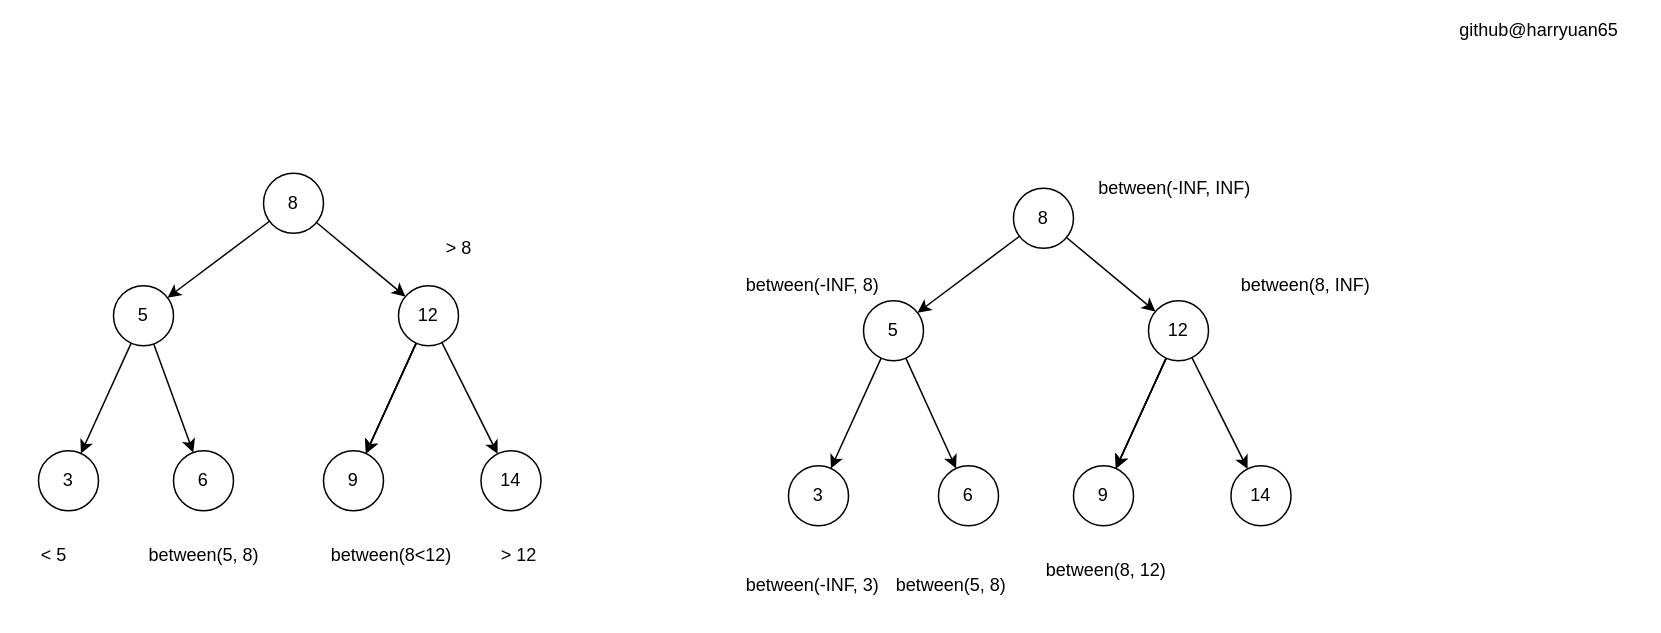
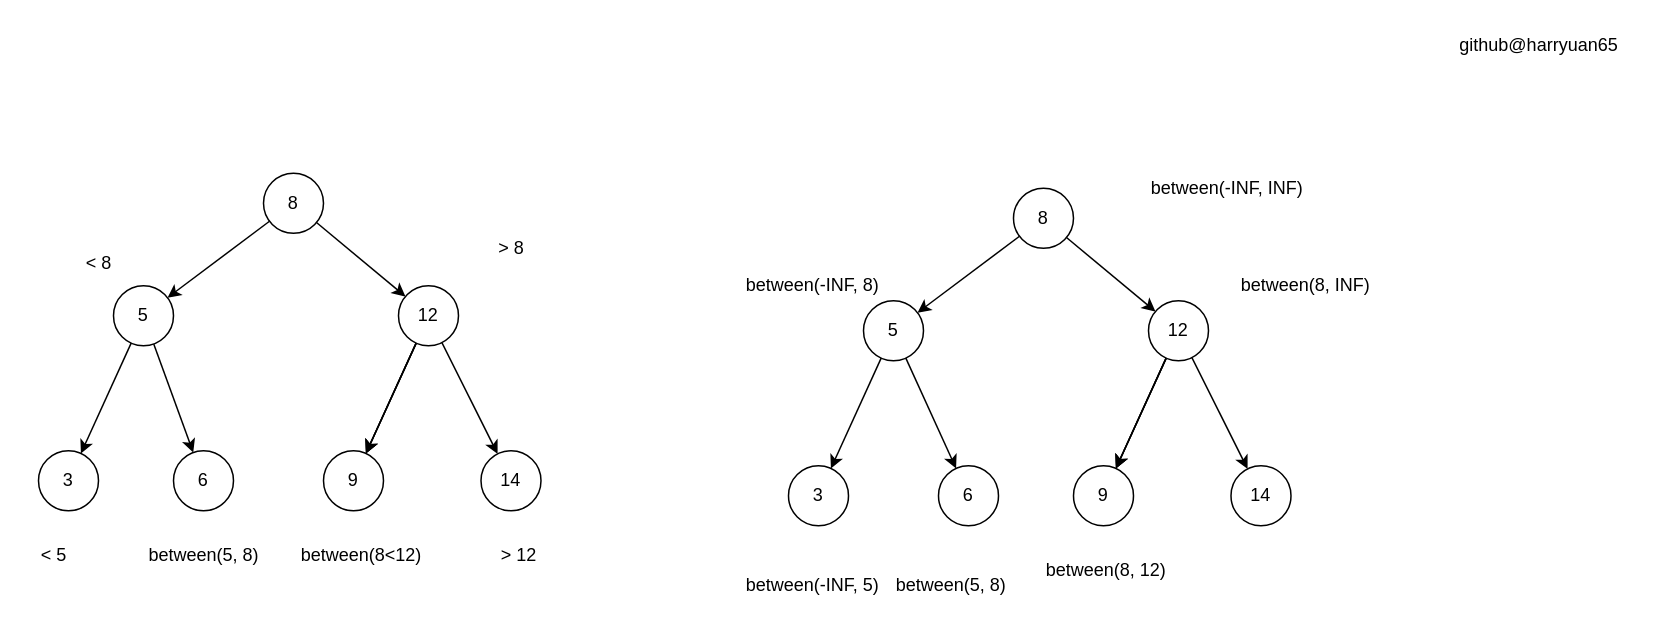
node "github@harryuan65": moved (1538, 31) -> (1538, 46)
node "between(-INF, INF)": moved (1186, 188) -> (1238, 188)
node "> 8": moved (458, 248) -> (511, 248)
node "< 8": added
node "between(8<12)": moved (391, 556) -> (361, 556)
node "between(-INF, 3)": label "between(-INF, 3)" -> "between(-INF, 5)"
